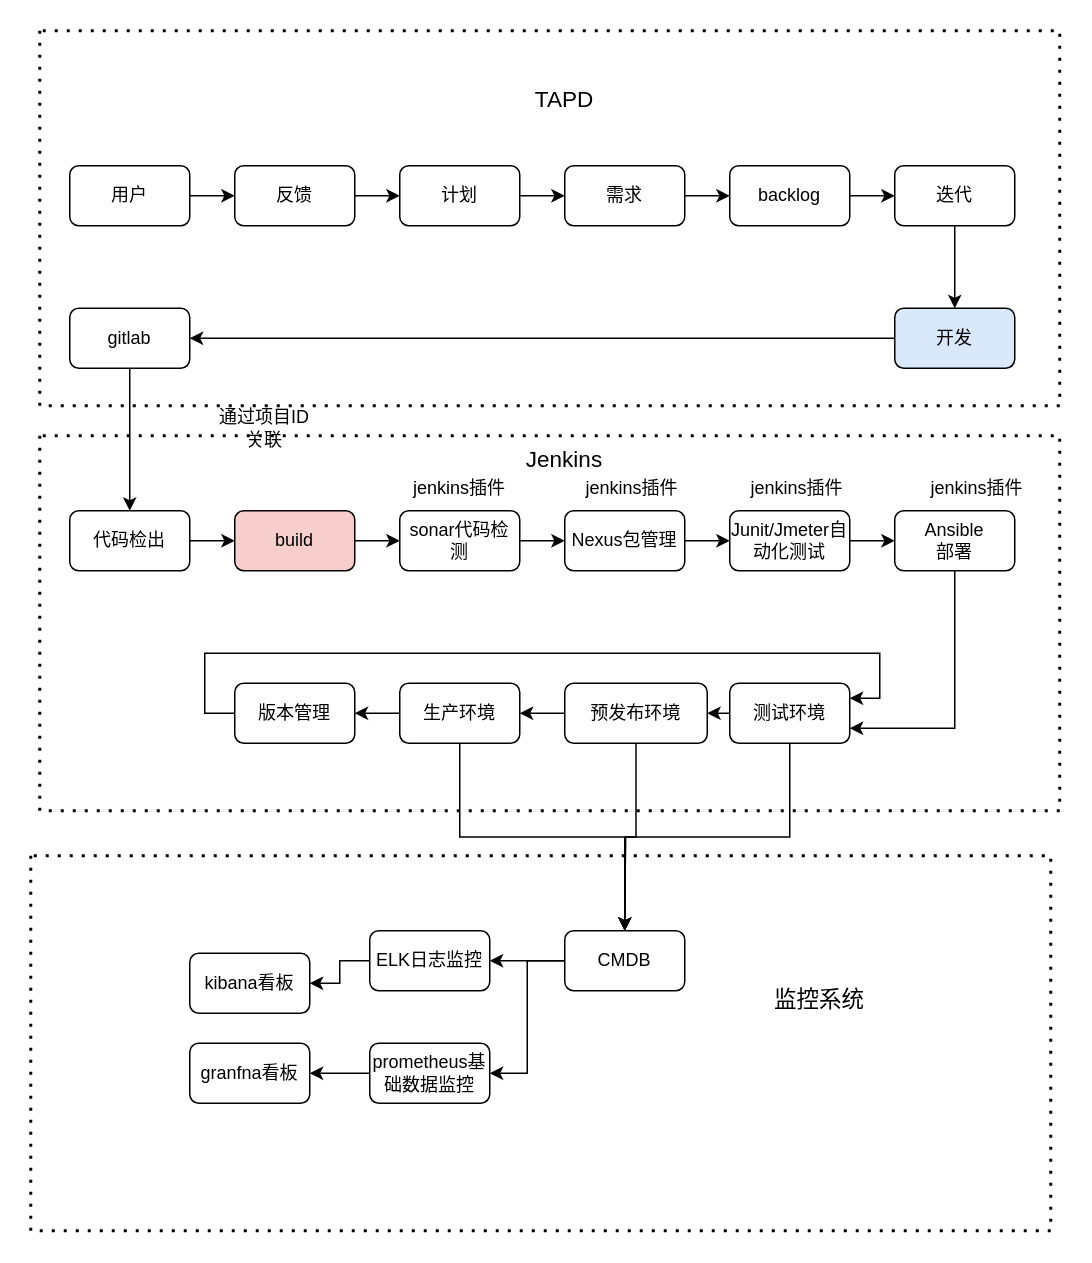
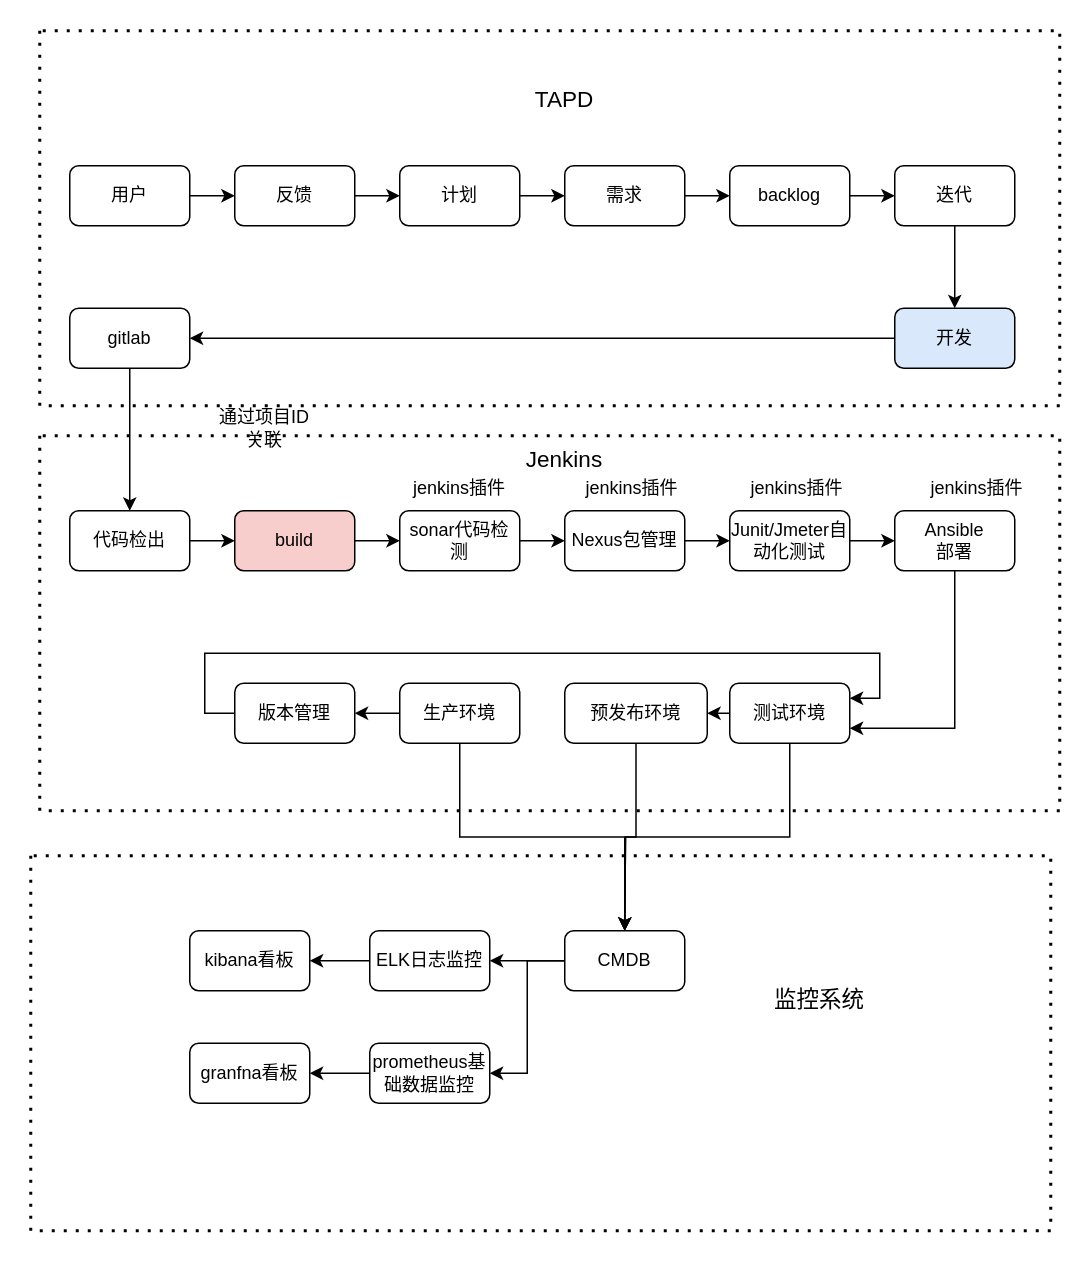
edge "预发布环境" -> "生产环境": removed
node "kibana看板": moved (250, 983) -> (250, 961)
